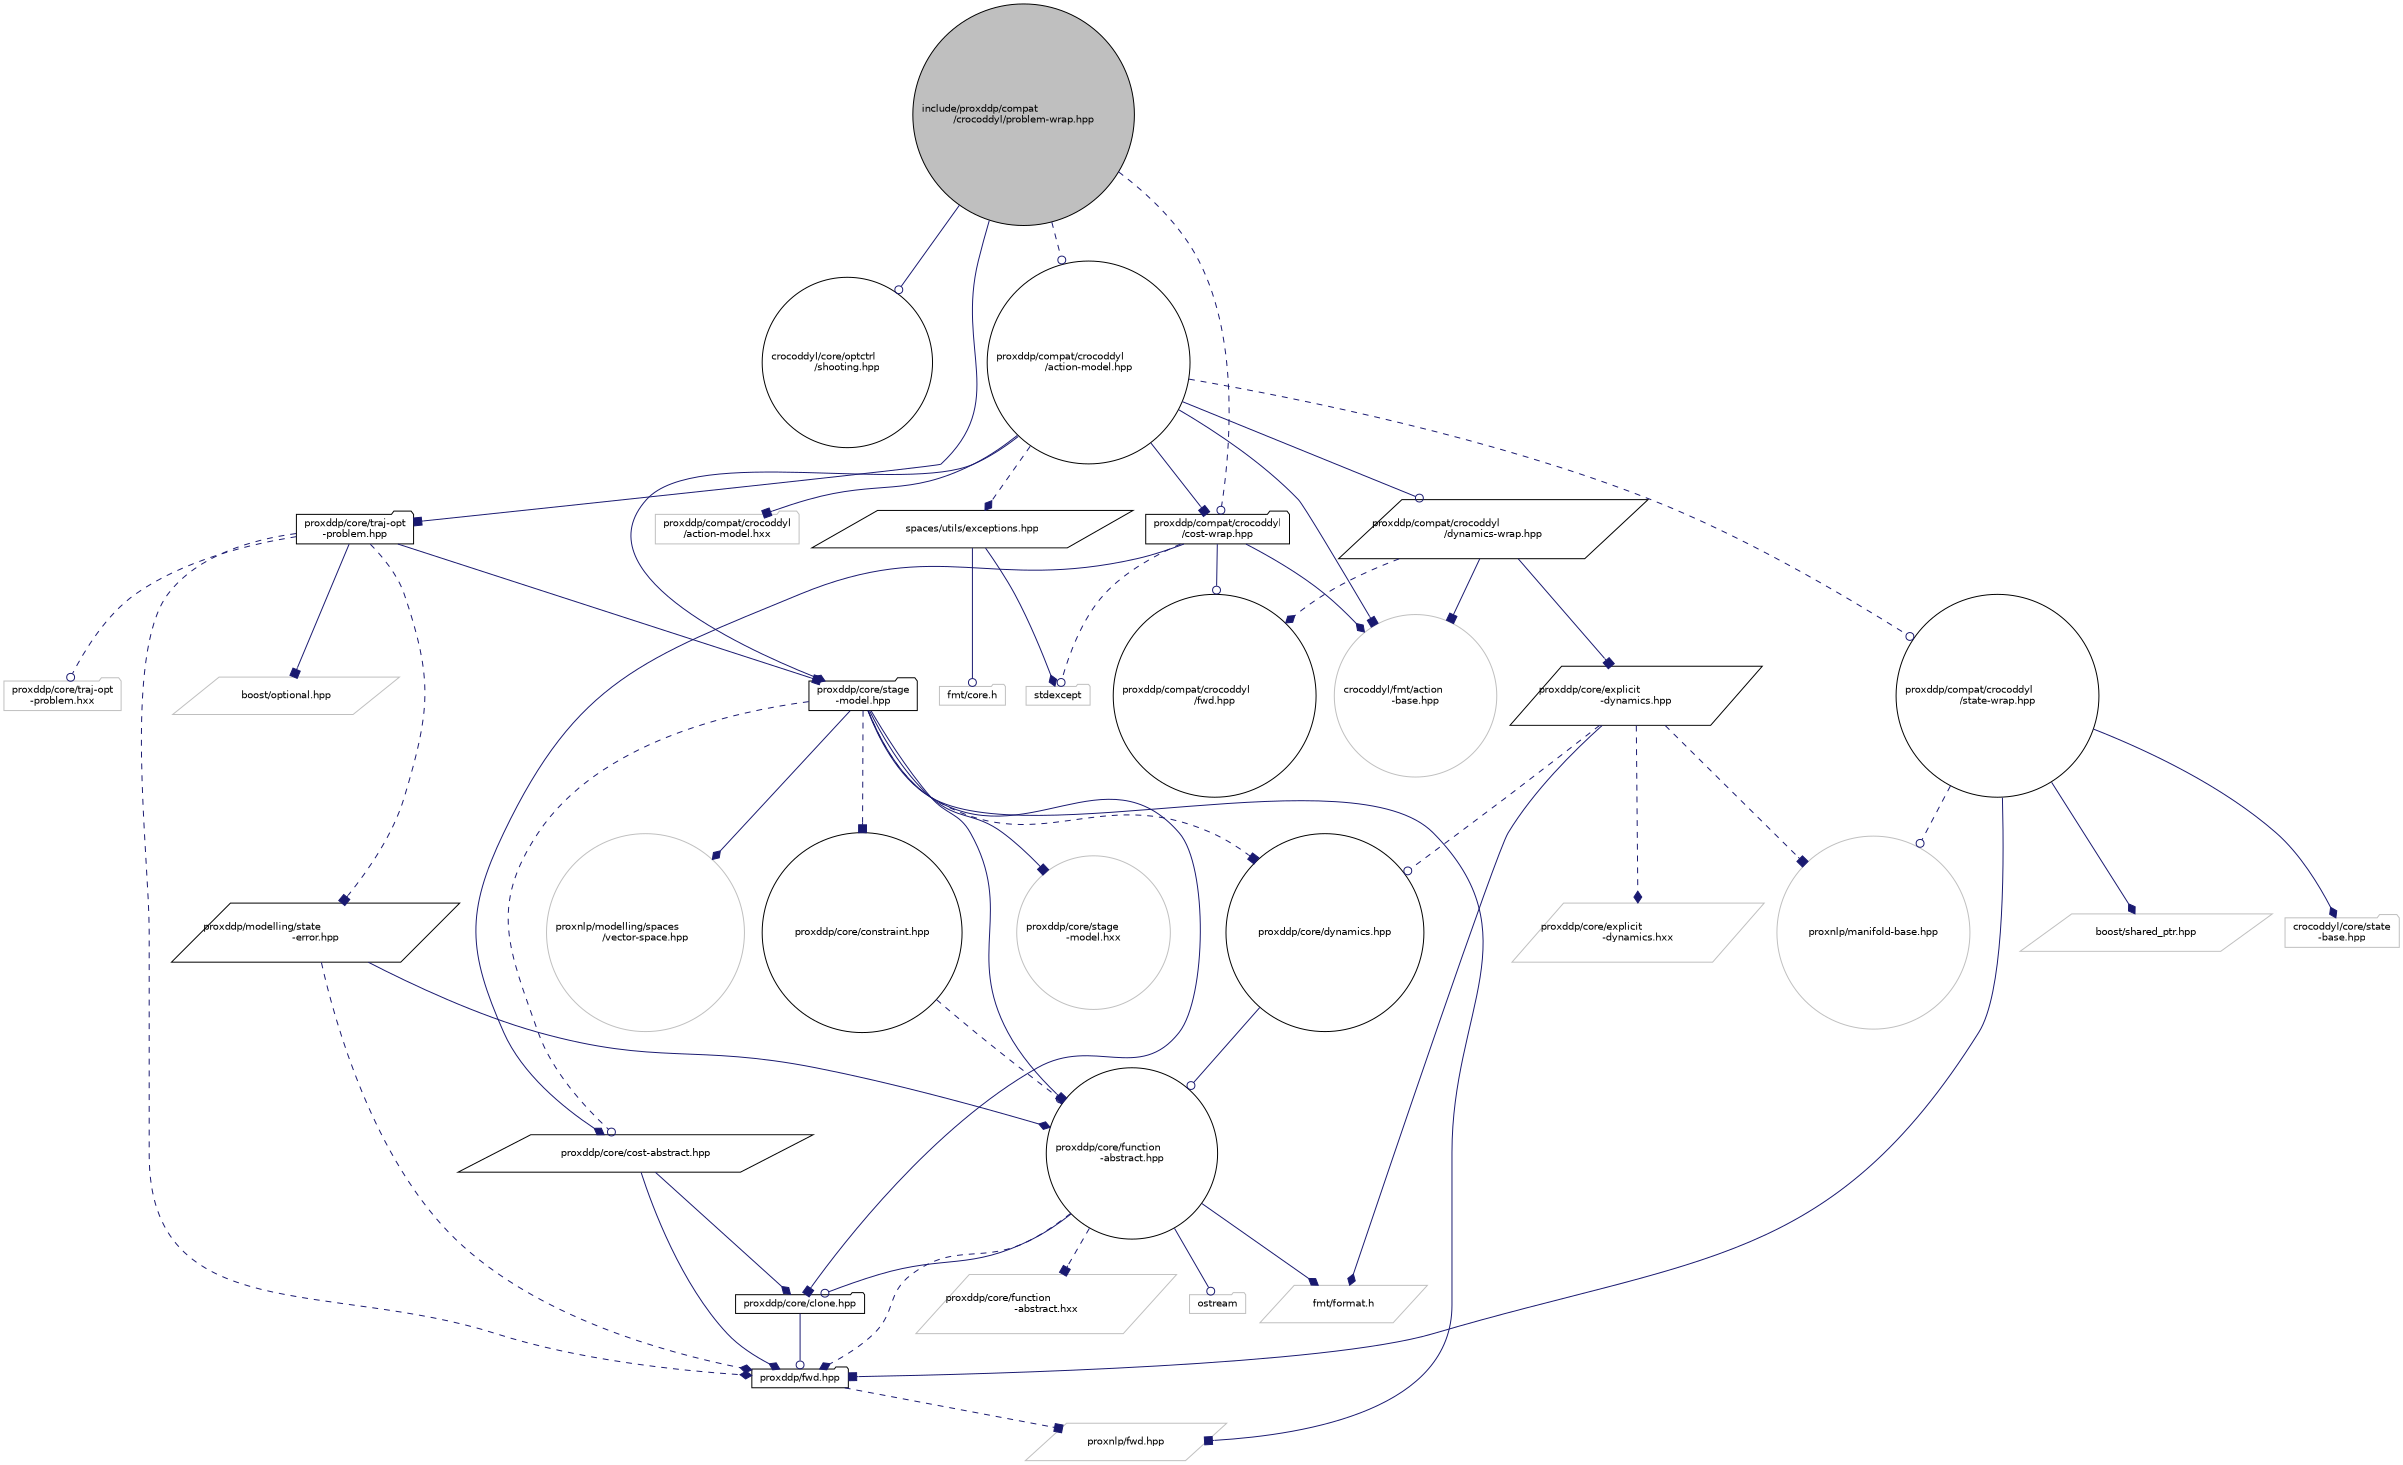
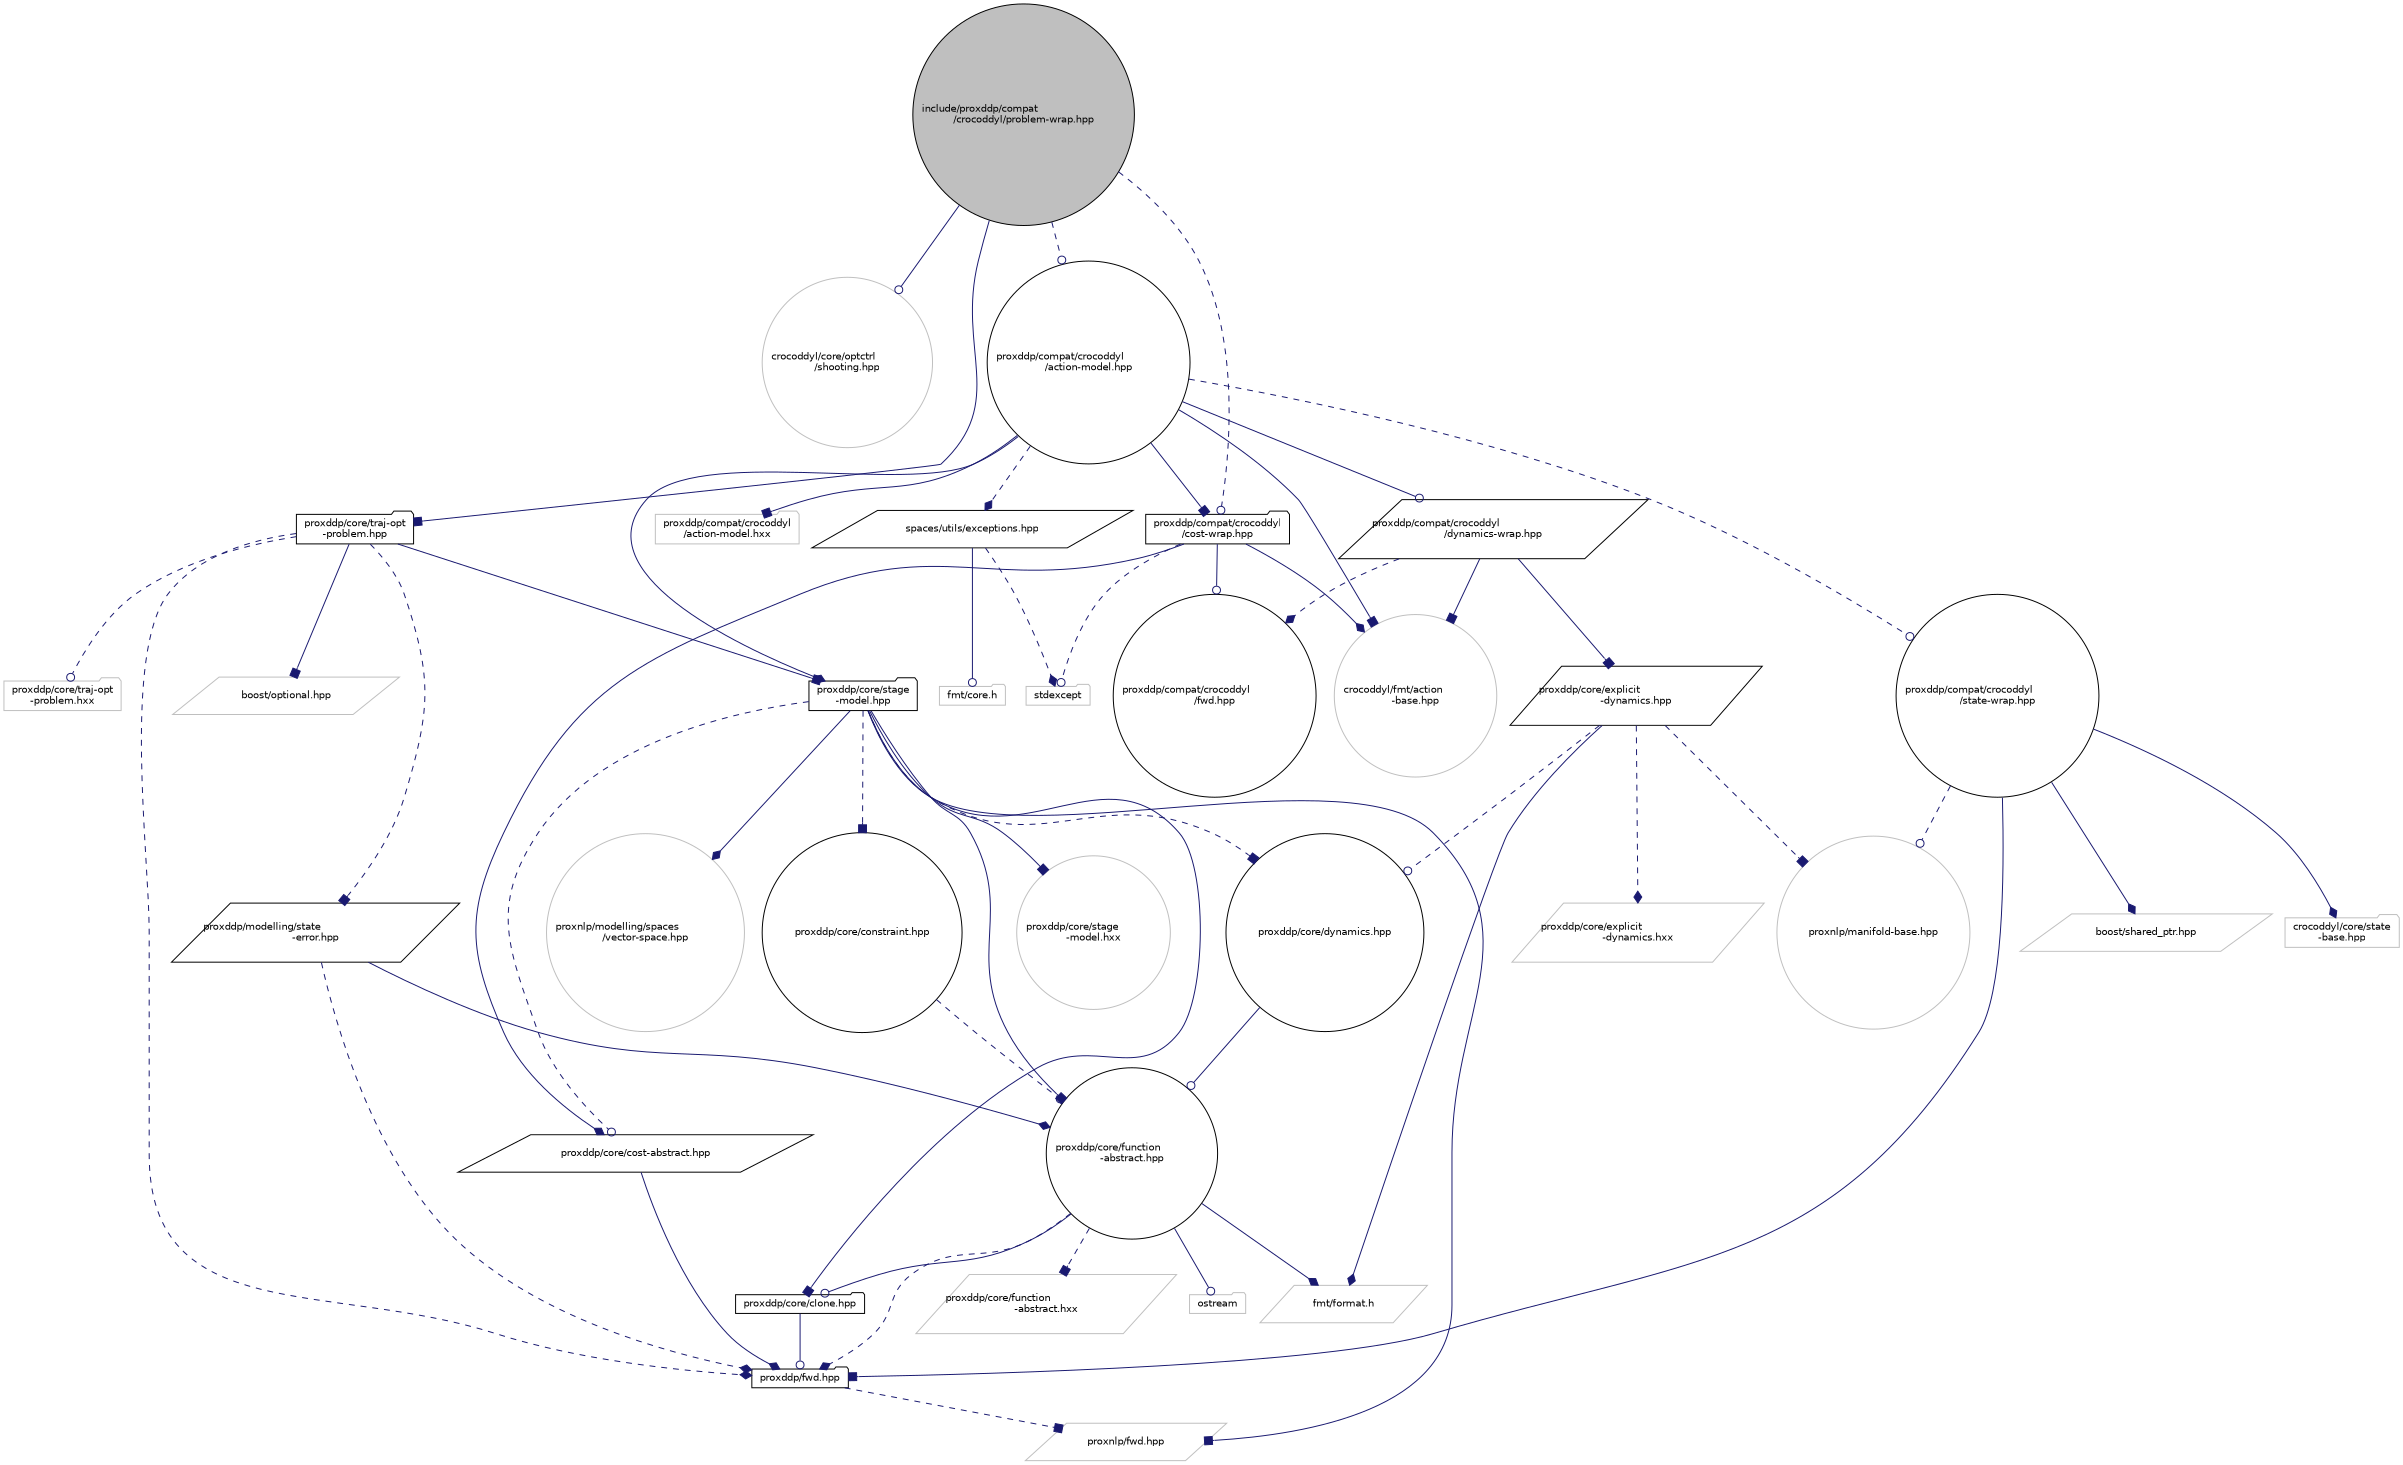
node "crocoddyl/core/optctrl /shooting.hpp": color black -> grey75
edge "spaces/utils/exceptions.hpp" -> "stdexcept": style solid -> dashed
edge "proxddp/core/cost-abstract.hpp" -> "proxddp/core/clone.hpp": removed
